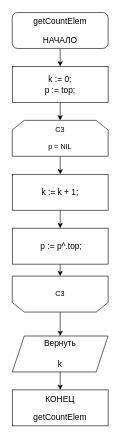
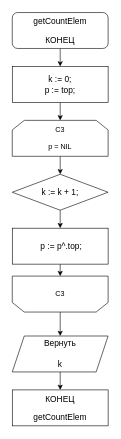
node "getCountElem НАЧАЛО": label "getCountElem НАЧАЛО" -> "getCountElem КОНЕЦ"
node "k := k + 1;": shape rectangle -> diamond
